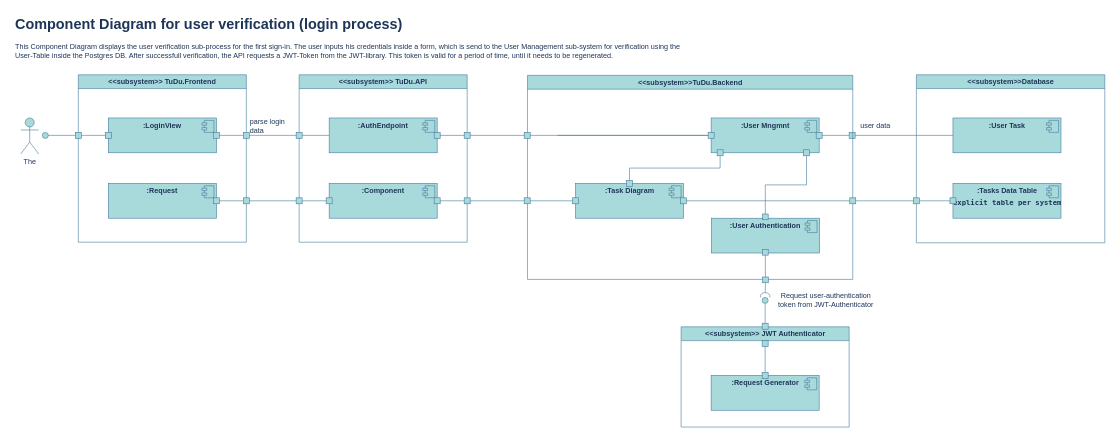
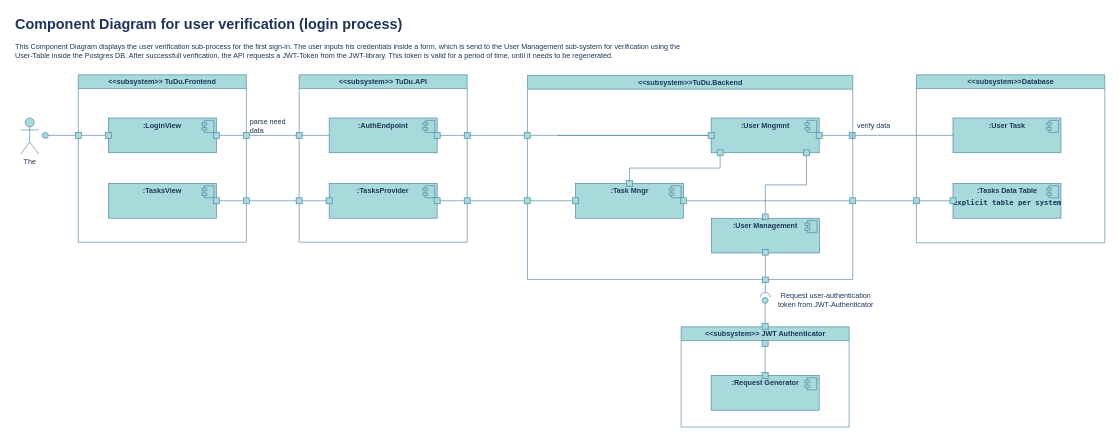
node "parse login data": label "parse login data" -> "parse needs data"
node "user data": label "user data" -> "verify data"
node ":Request": label ":Request" -> ":TasksView"
node ":Component": label ":Component" -> ":TasksProvider"
node ":Task Diagram": label ":Task Diagram" -> ":Task Mngr"
node ":User Authentication": label ":User Authentication" -> ":User Management"
